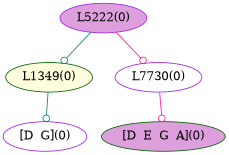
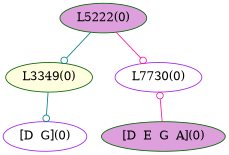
node "L5222(0)": color purple -> darkgreen
node "L1349(0)": label "L1349(0)" -> "L3349(0)"
edge "L7730(0)" -> "[D  E  G  A](0)": reversed
